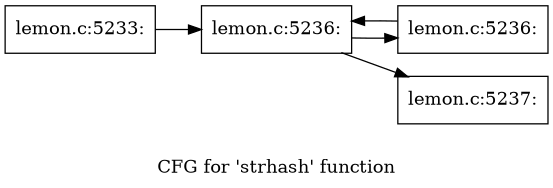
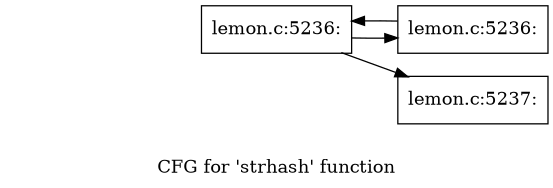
node "lemon.c:5233:": removed
